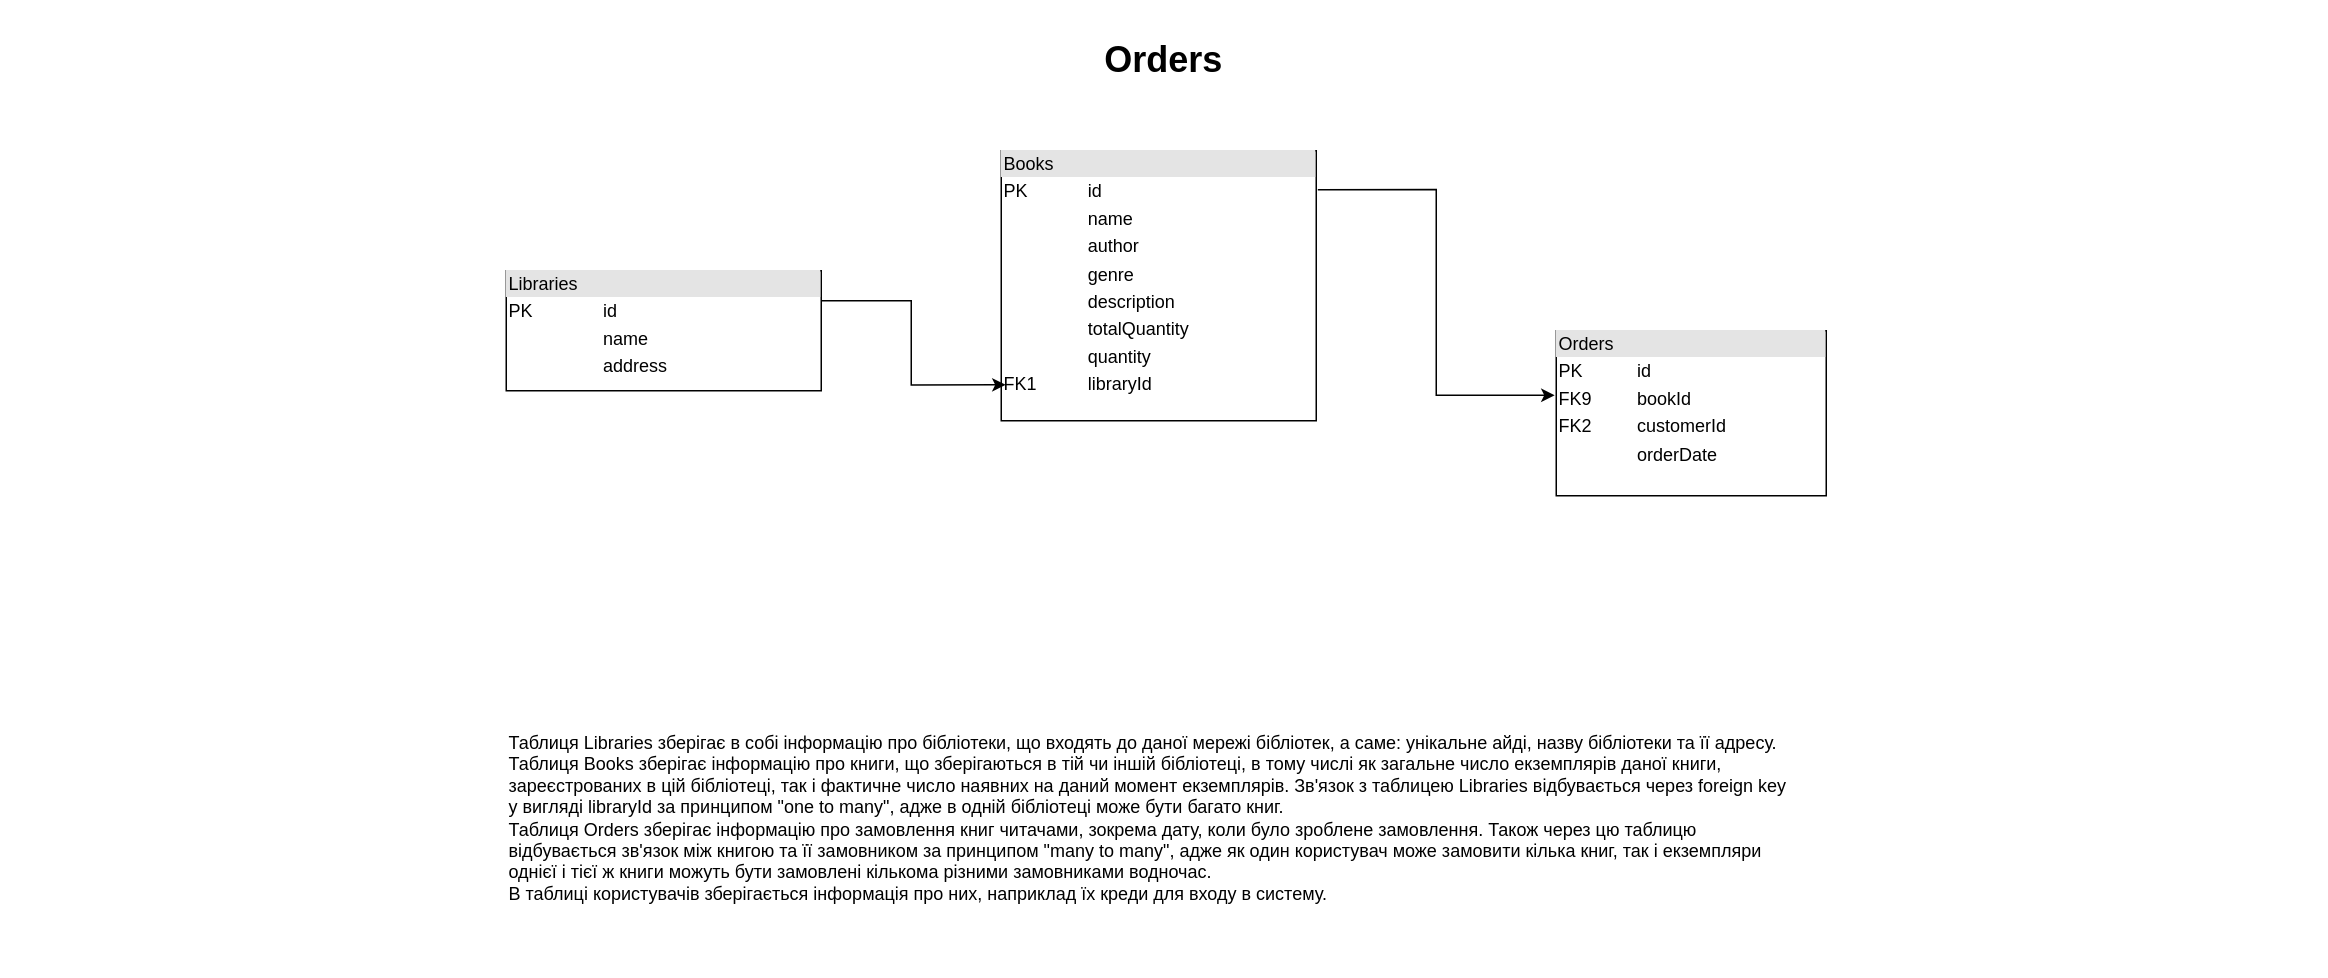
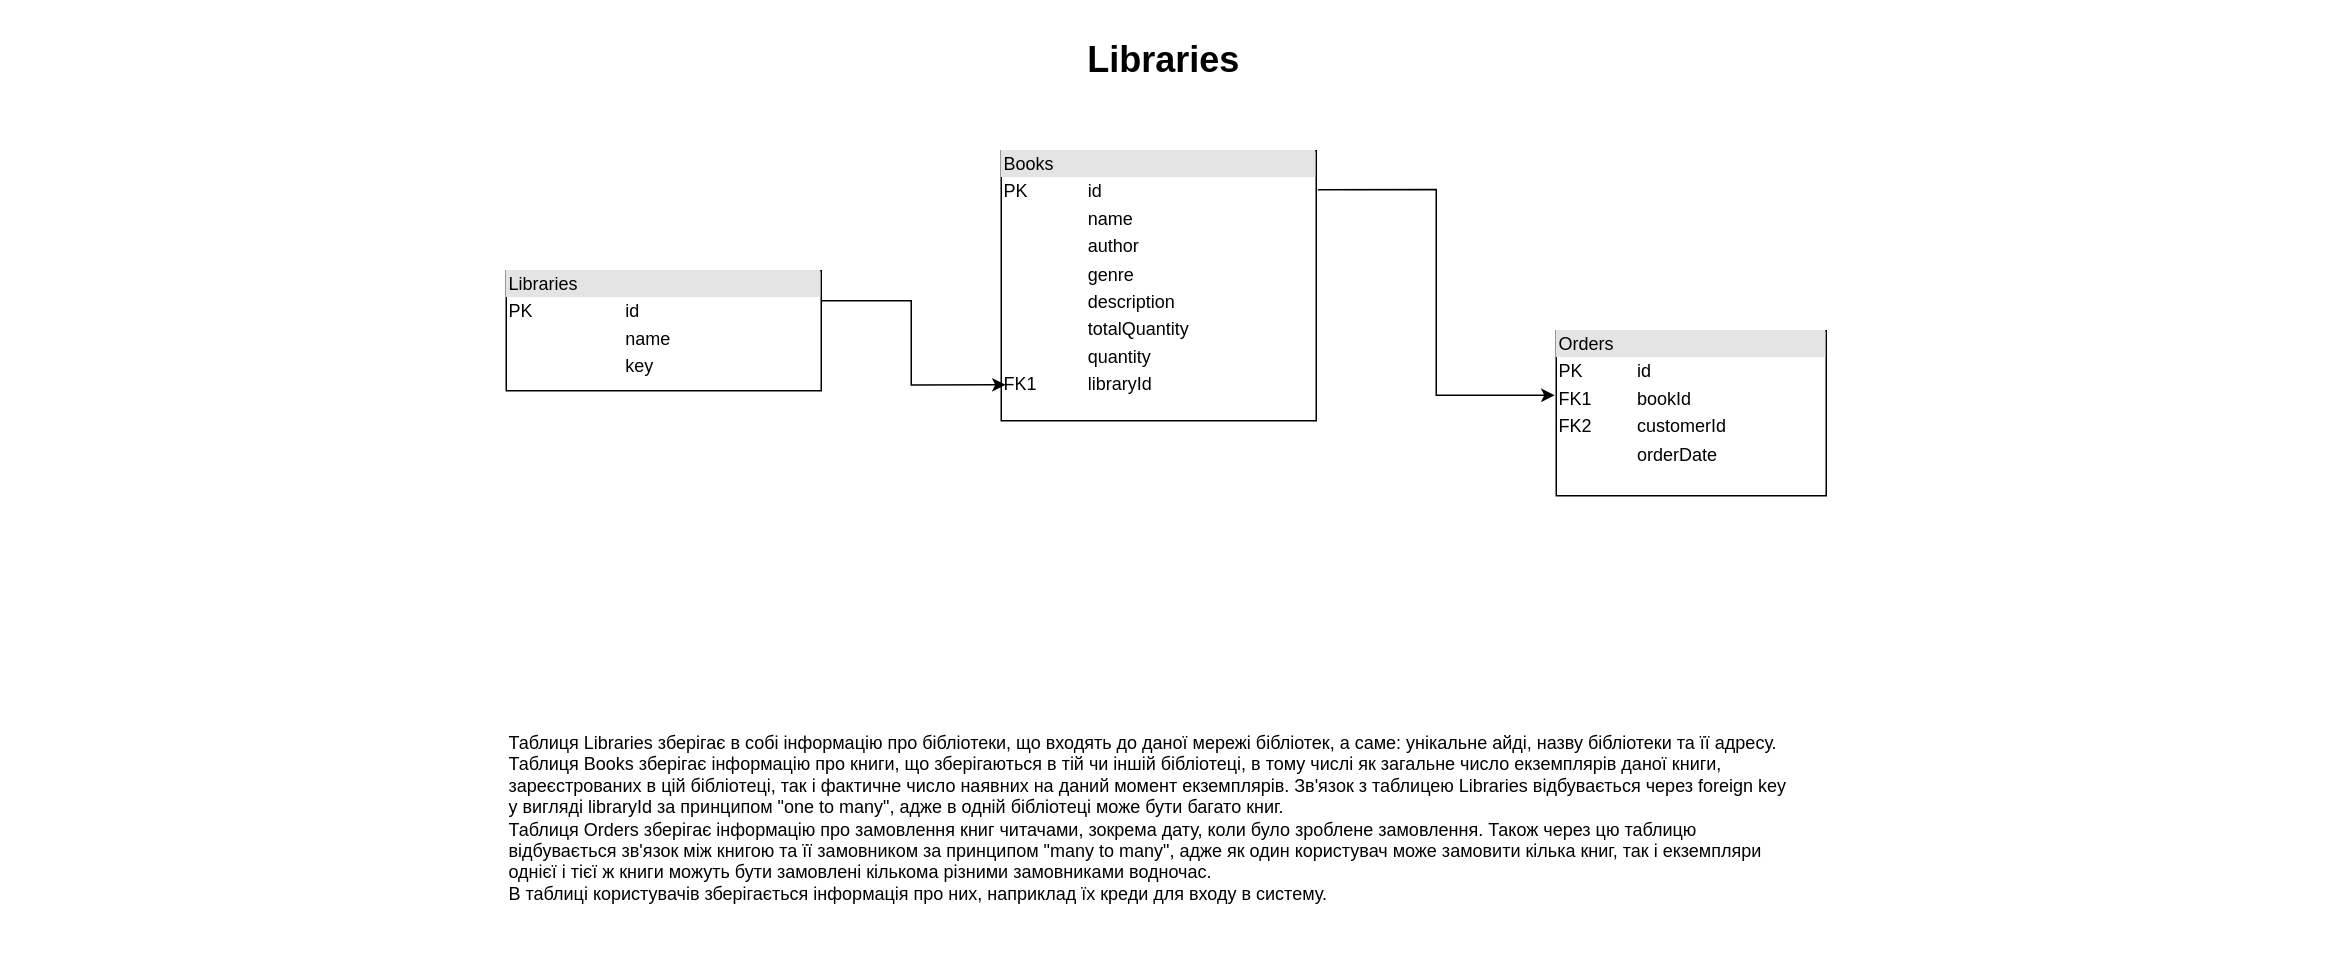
node "Orders": label "Orders" -> "Libraries"
node "Libraries PK id name address": label "Libraries PK id name address" -> "Libraries PK id name key"
node "Orders PK id FK9 bookId FK2 customerId orderDate": label "Orders PK id FK9 bookId FK2 customerId orderDate" -> "Orders PK id FK1 bookId FK2 customerId orderDate"
